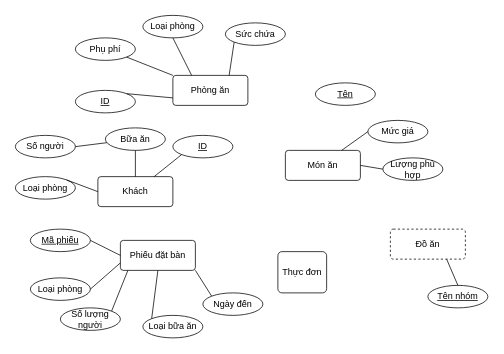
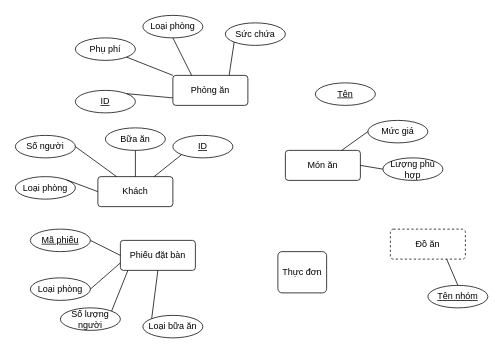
edge "Bữa ăn" -- "Số người": now "Khách" -- "Số người"
edge "Phiếu đặt bàn" -- "Ngày đến": removed
node "Ngày đến": removed
